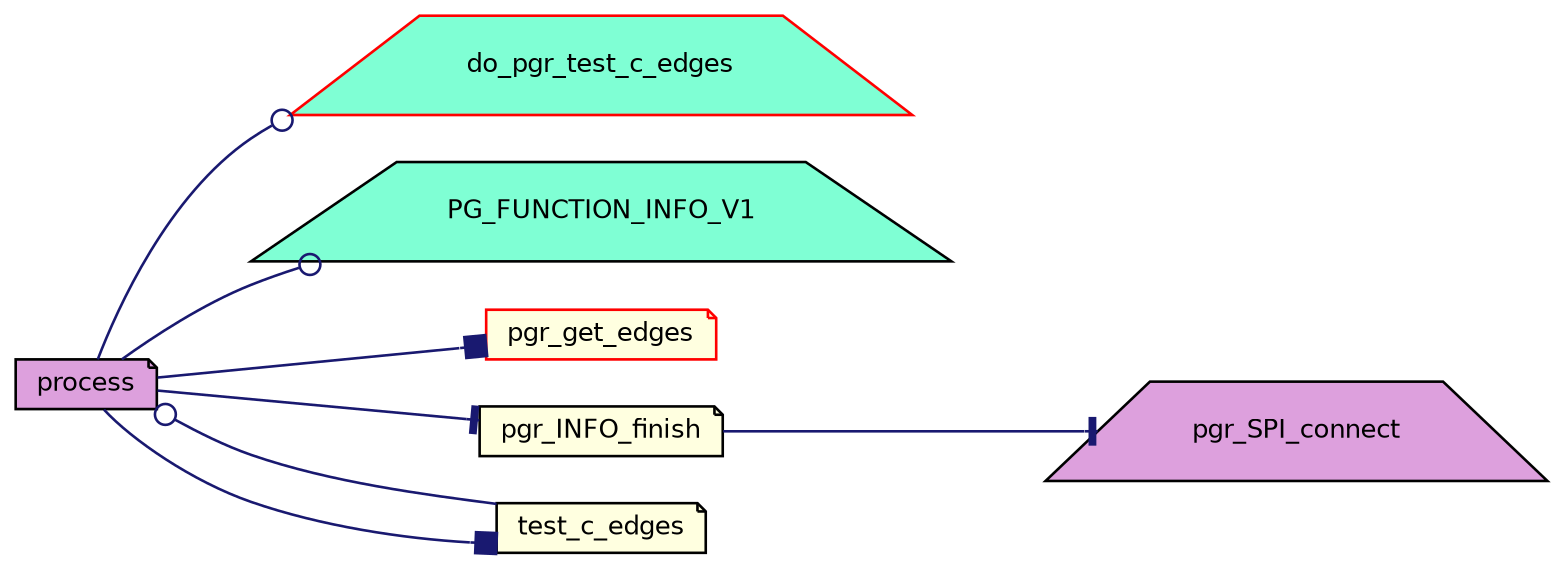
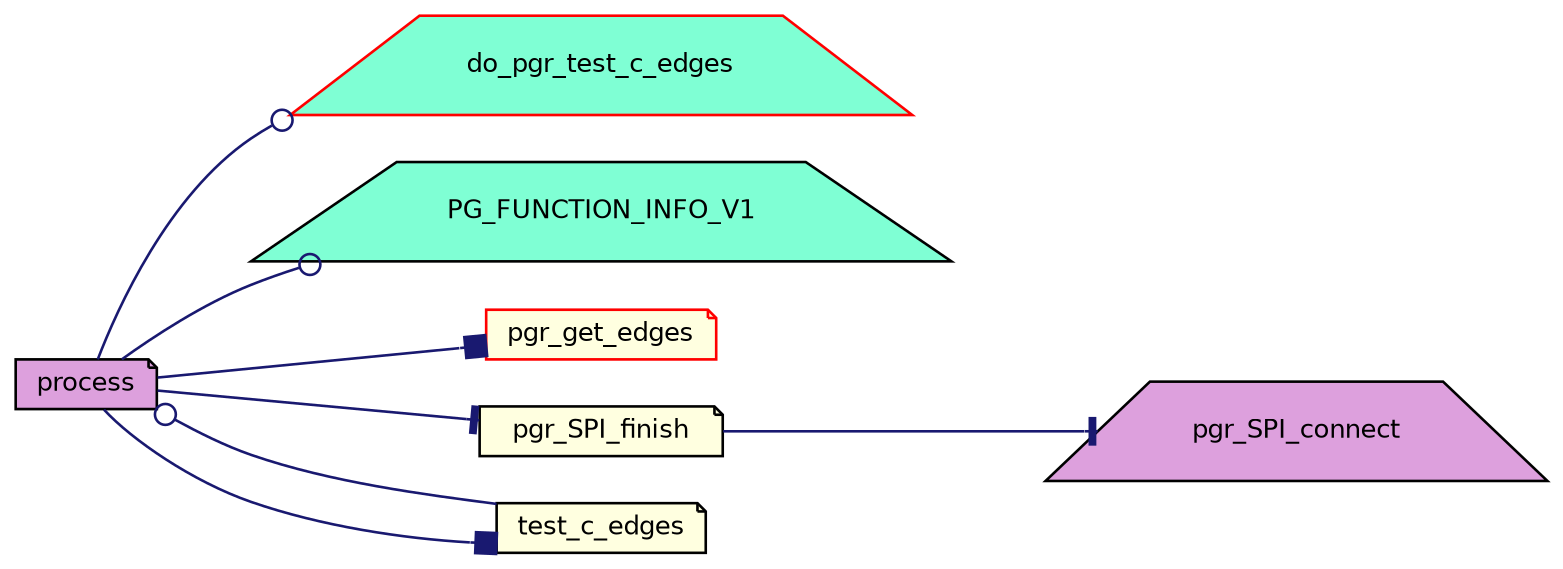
node "pgr_INFO_finish": label "pgr_INFO_finish" -> "pgr_SPI_finish"
